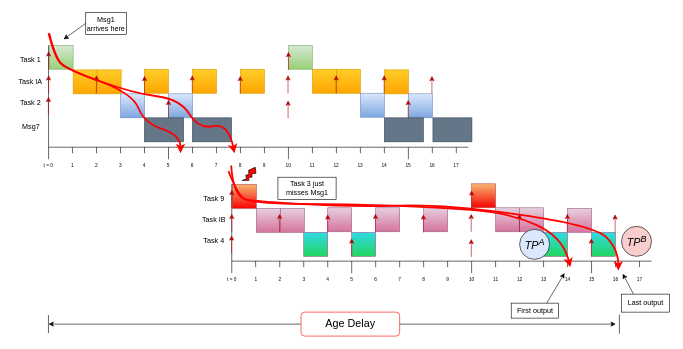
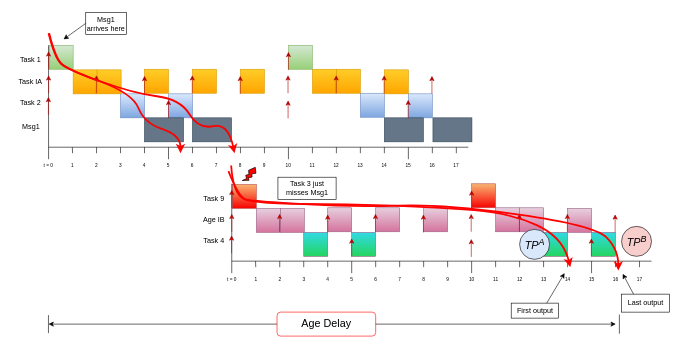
node "Msg7": label "Msg7" -> "Msg1"
node "Task IB": label "Task IB" -> "Age IB"
node "Age Delay": moved (350, 324) -> (326, 324)
